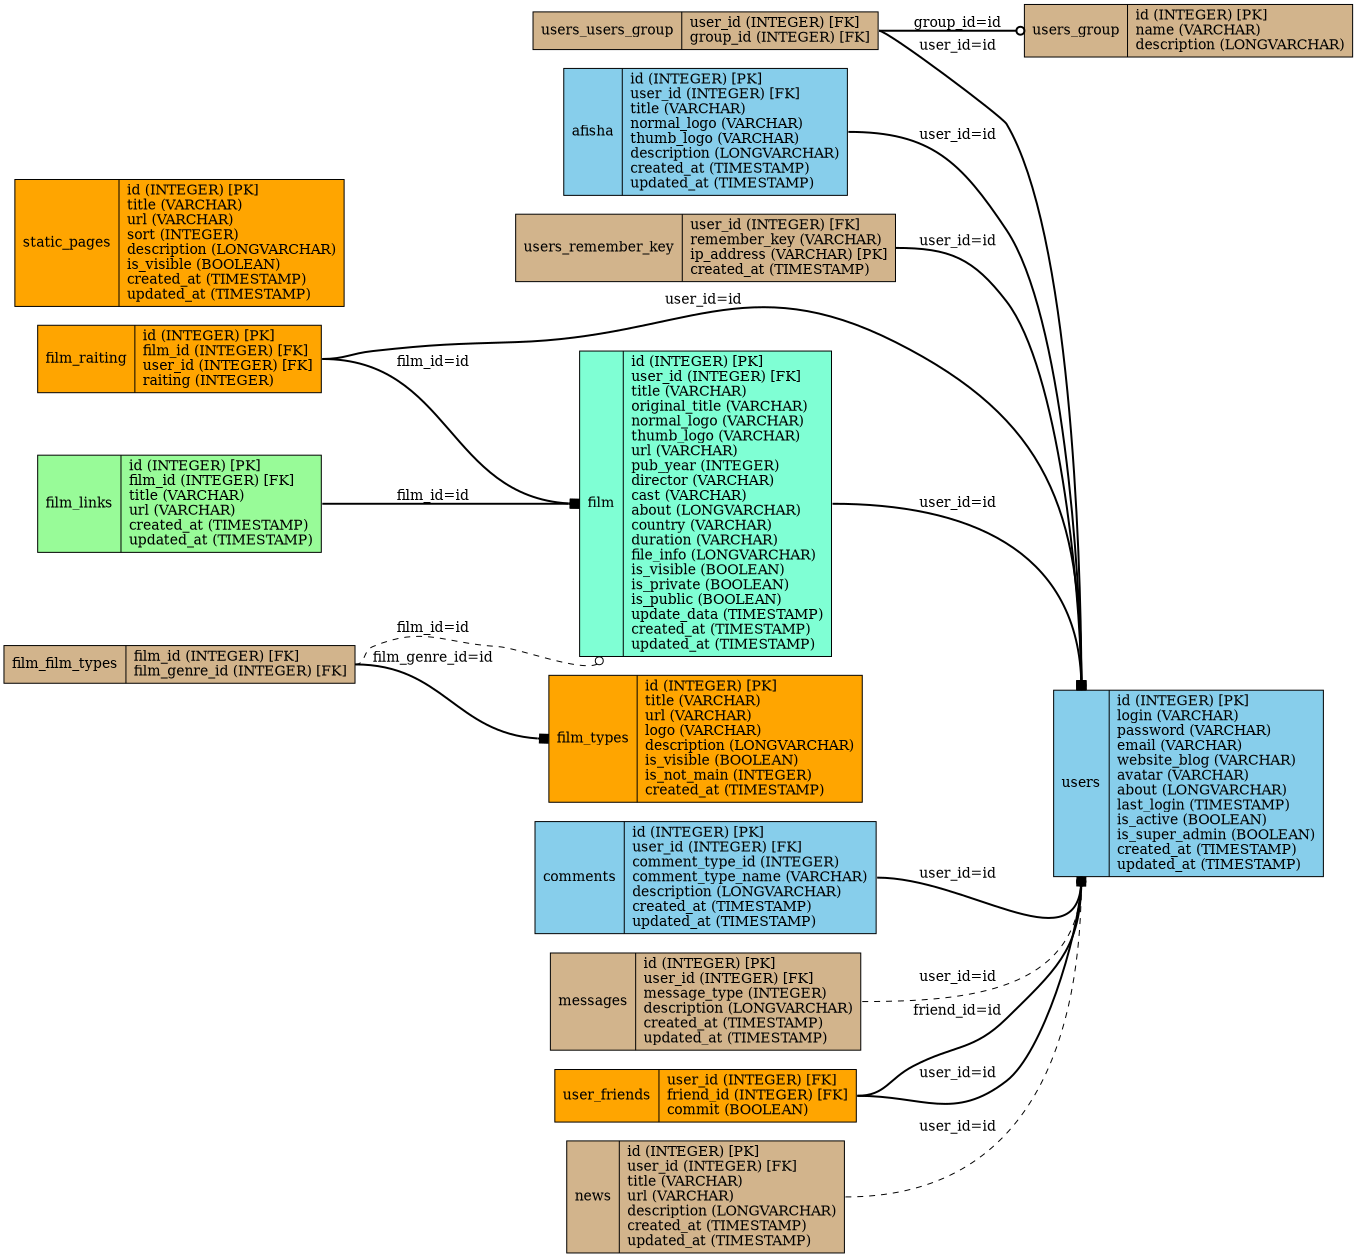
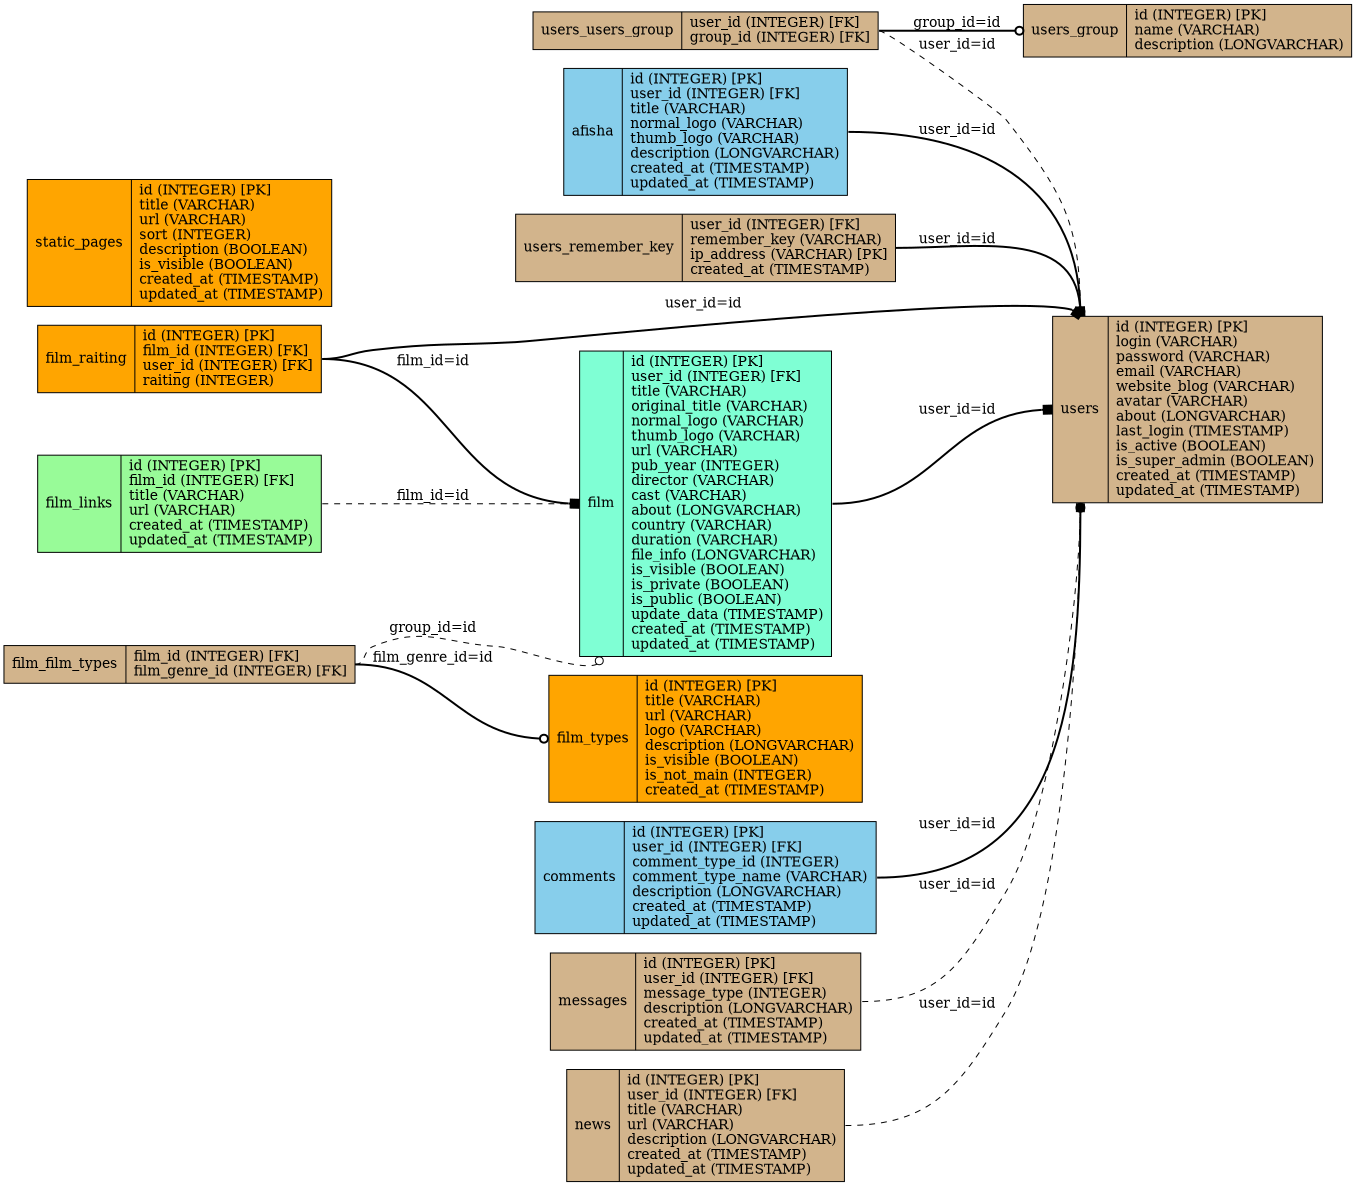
node "static_pages": text "description (LONGVARCHAR)" -> "description (BOOLEAN)"
edge "users_users_group" -> "users": style bold -> dashed
edge "film_links" -> "film": style bold -> dashed
edge "film_film_types" -> "film": label "film_id=id " -> "group_id=id "
edge "film_film_types" -> "film_types": arrowhead box -> odot
node "users": fillcolor skyblue -> tan
node "user_friends": removed
